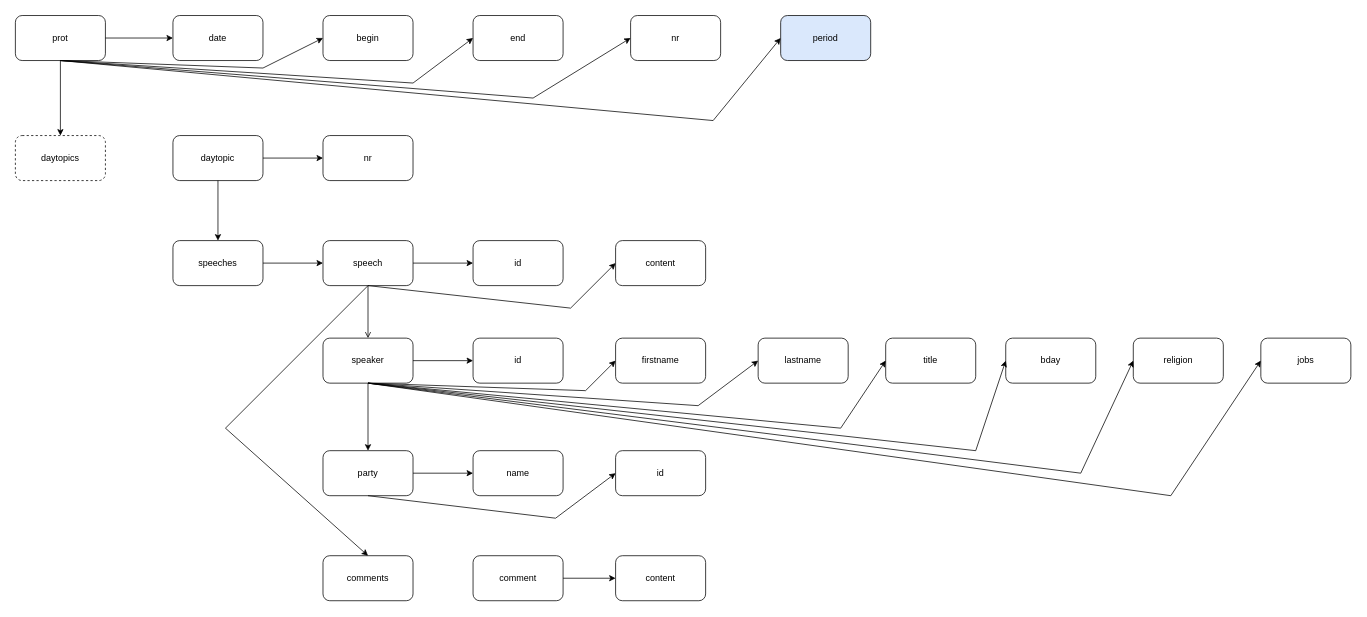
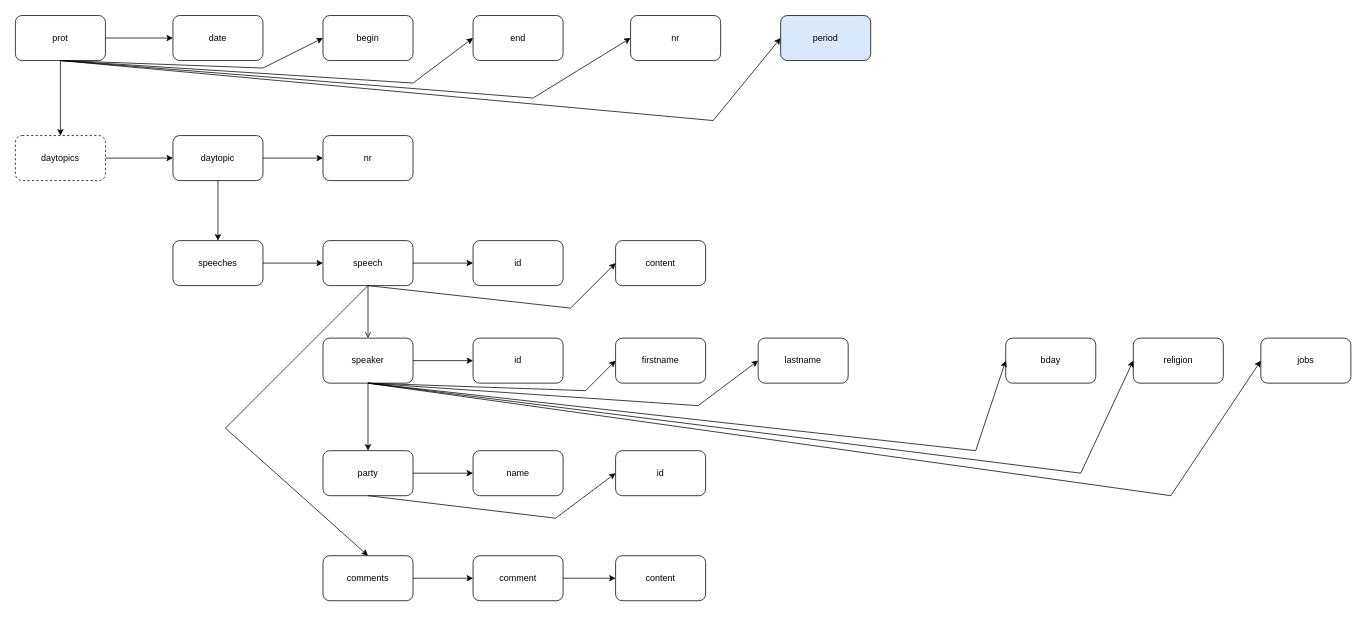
edge "daytopics" -> "daytopic": added
node "title": removed
edge "speaker" -> "title": removed
edge "comments" -> "comment": added
